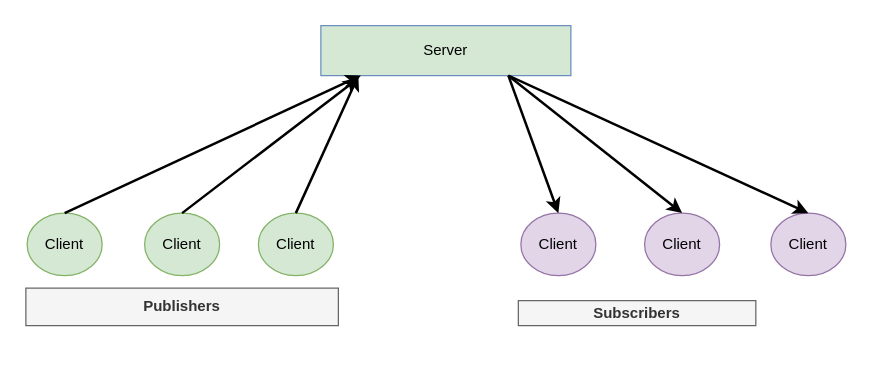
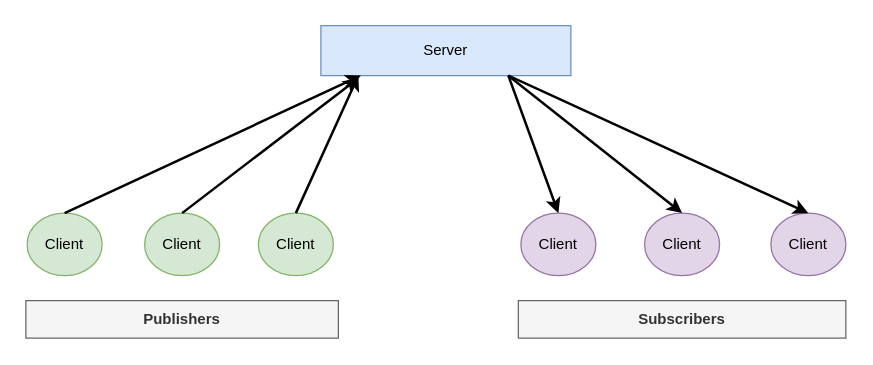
node "Server": fillcolor #d5e8d4 -> #dae8fc
node "Publishers": moved (182, 307) -> (182, 319)
node "Subscribers": size 238x25 -> 328x38
